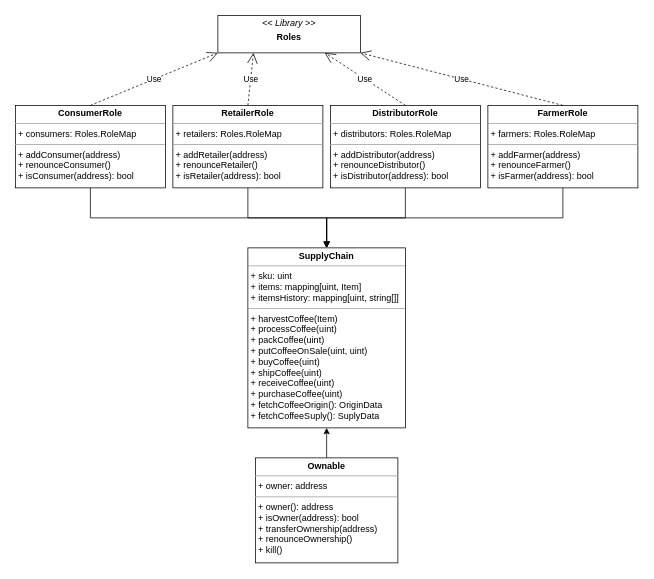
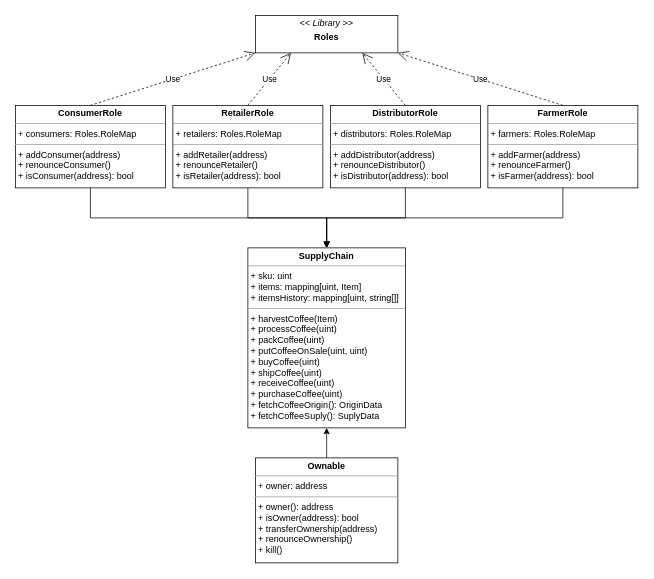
node "<< Library >> Roles": moved (289, 34) -> (327, 34)
